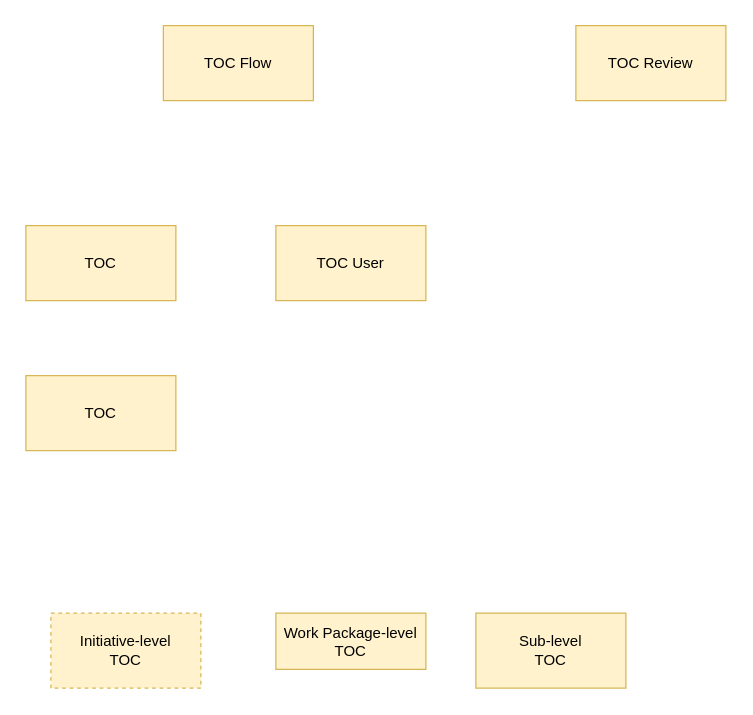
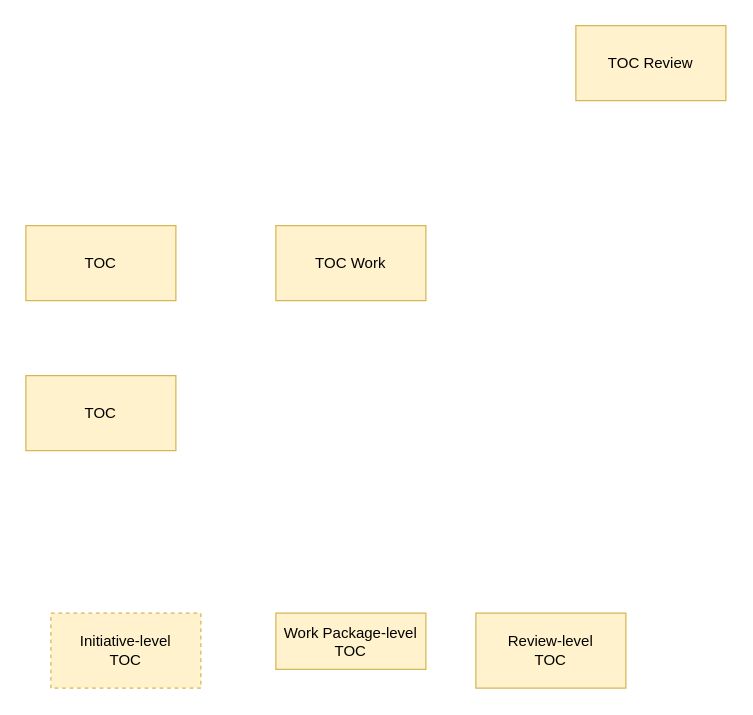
node "TOC Flow": removed
node "TOC User": label "TOC User" -> "TOC Work"
node "Sub-level TOC": label "Sub-level TOC" -> "Review-level TOC"
